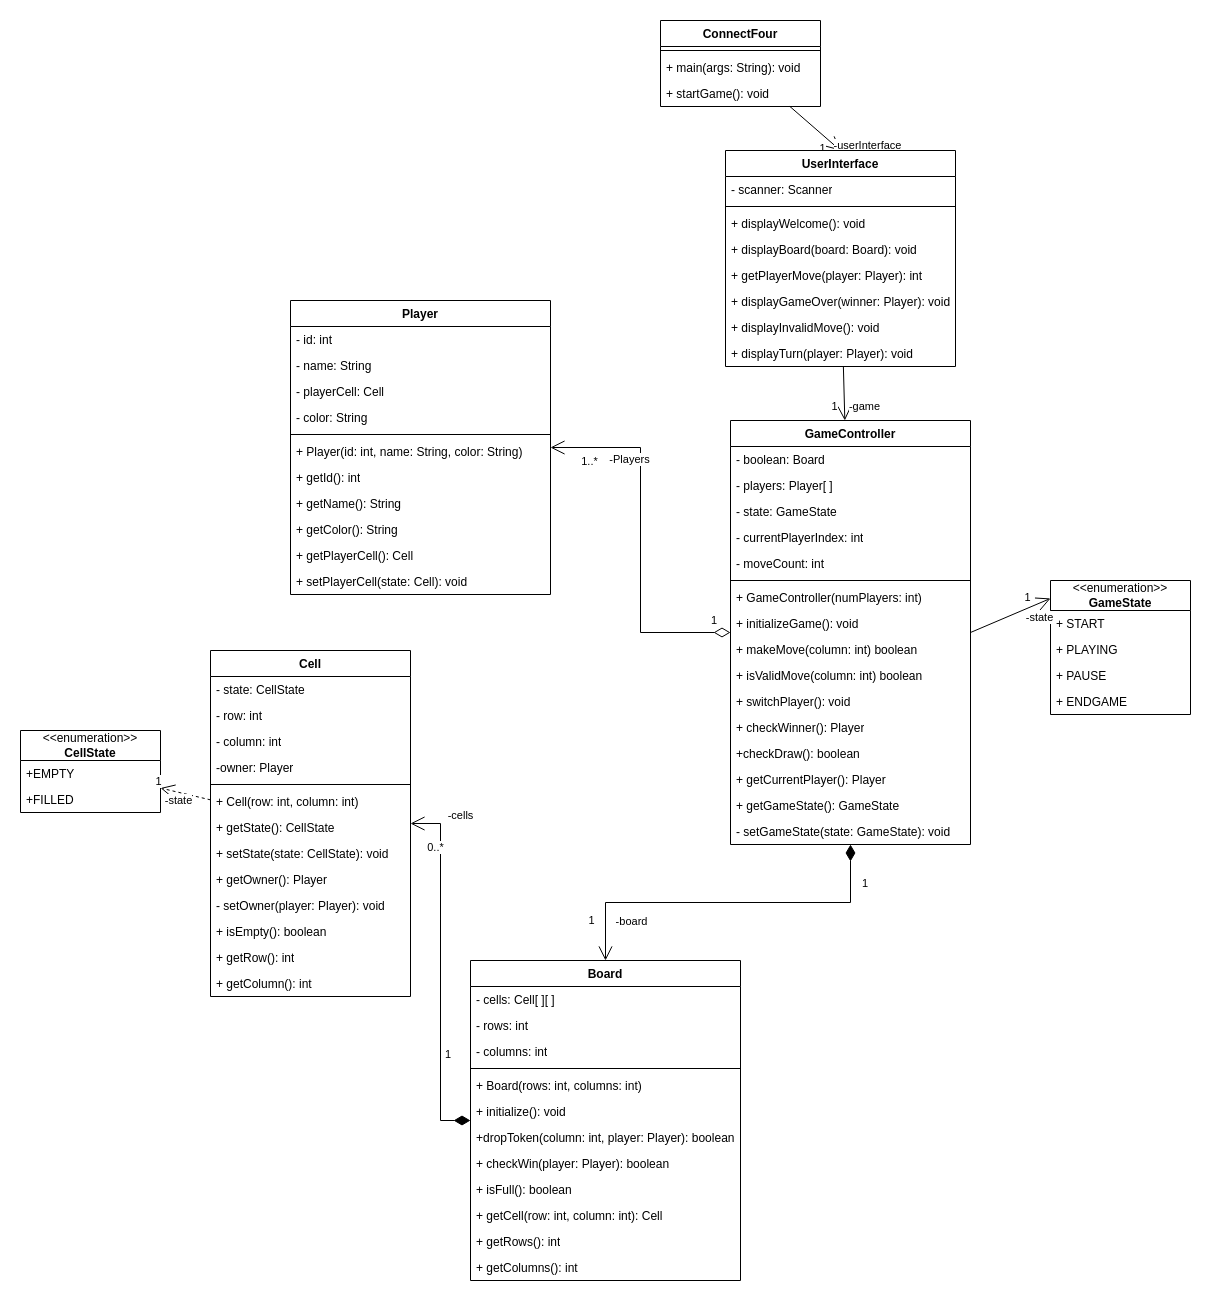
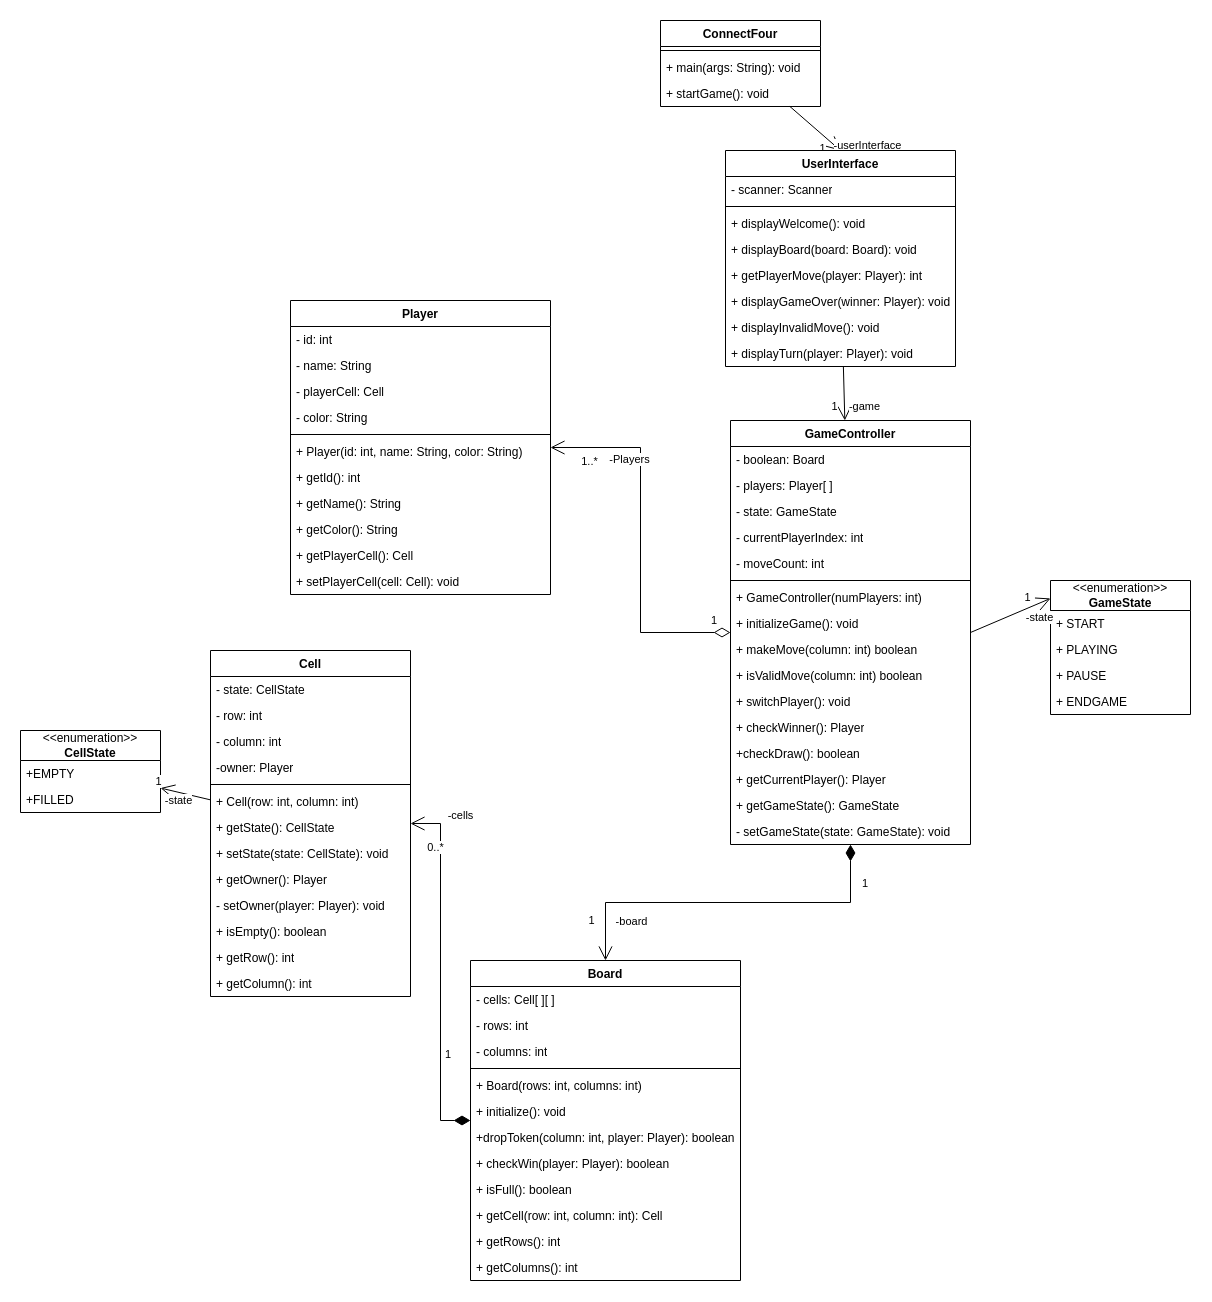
node "+ setPlayerCell(state: Cell): void": label "+ setPlayerCell(state: Cell): void" -> "+ setPlayerCell(cell: Cell): void"
edge "Cell" -> "<<enumeration>> CellState": style dashed -> solid
